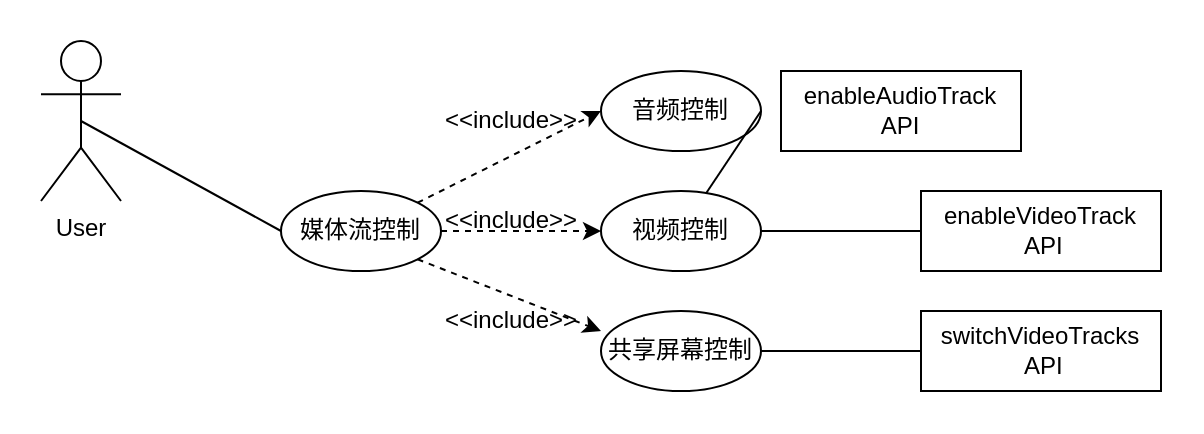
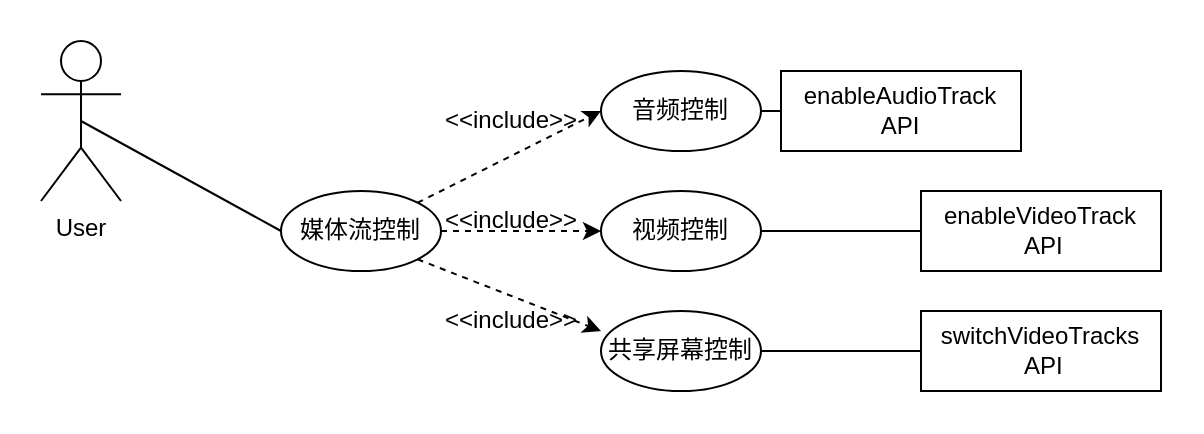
edge "音频控制" -- "视频控制": now "音频控制" -- "enableAudioTrack API"
